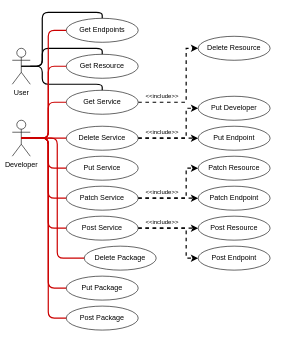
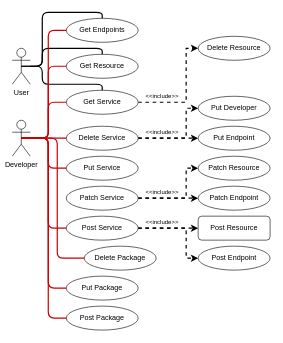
edge "Developer" -- "Patch Service": removed
node "Post Resource": shape ellipse -> rounded rectangle
